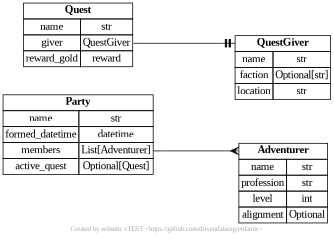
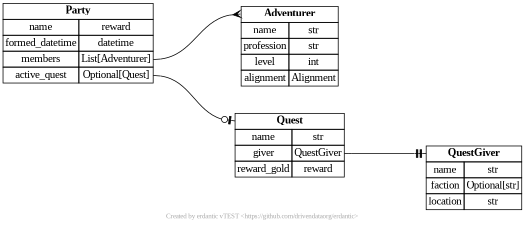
edge "Party" -- "Quest": added
node "Party": text "str" -> "reward"
node "Adventurer": text "Optional" -> "Alignment"
